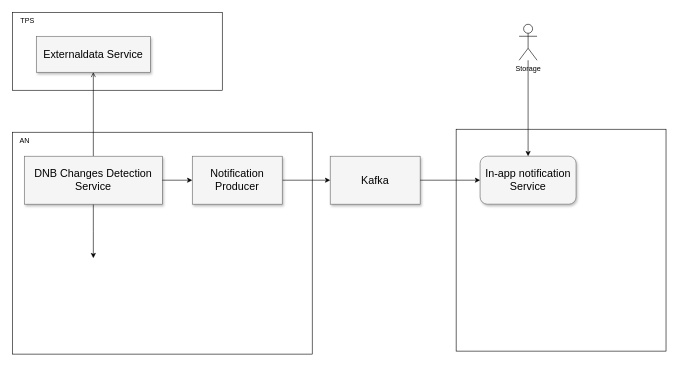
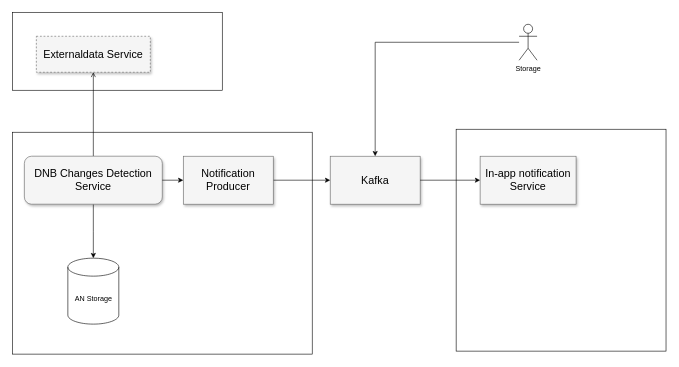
node "TPS": removed
node "Externaldata Service": style solid -> dashed
node "AN": removed
edge "Storage" -> "In-app notification Service": now "Storage" -> "Kafka"
node "DNB Changes Detection Service": shape rectangle -> rounded rectangle
node "Notification Producer": moved (237, 180) -> (228, 180)
node "In-app notification Service": shape rounded rectangle -> rectangle
node "AN Storage": added
